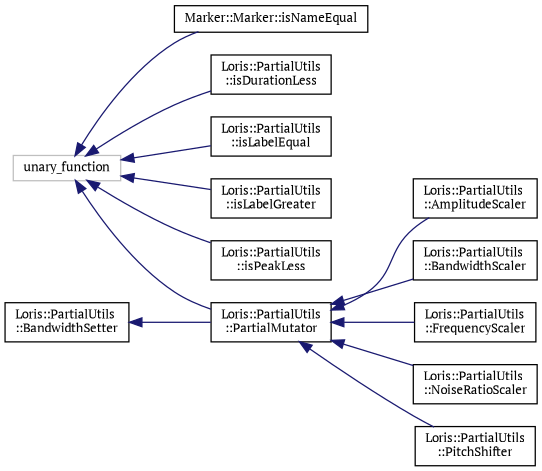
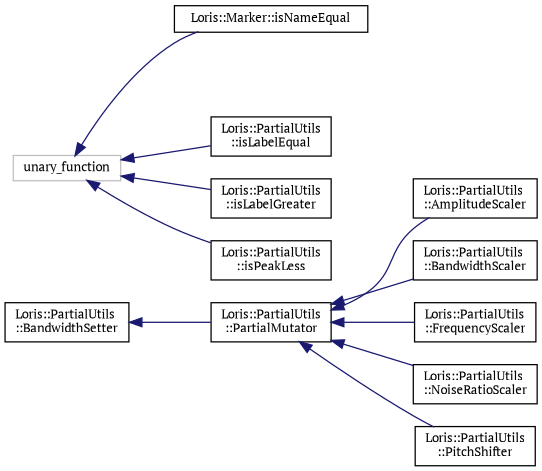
node "Marker::Marker::isNameEqual": label "Marker::Marker::isNameEqual" -> "Loris::Marker::isNameEqual"
node "Loris::PartialUtils ::isDurationLess": removed
edge "Loris::PartialUtils ::PartialMutator" -> "unary_function": removed
